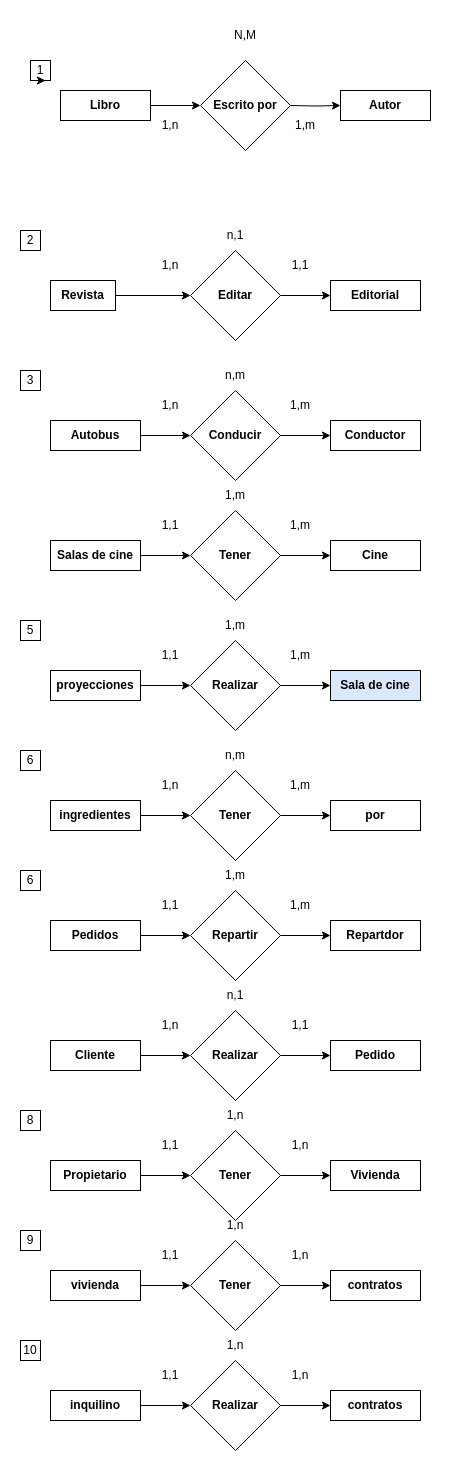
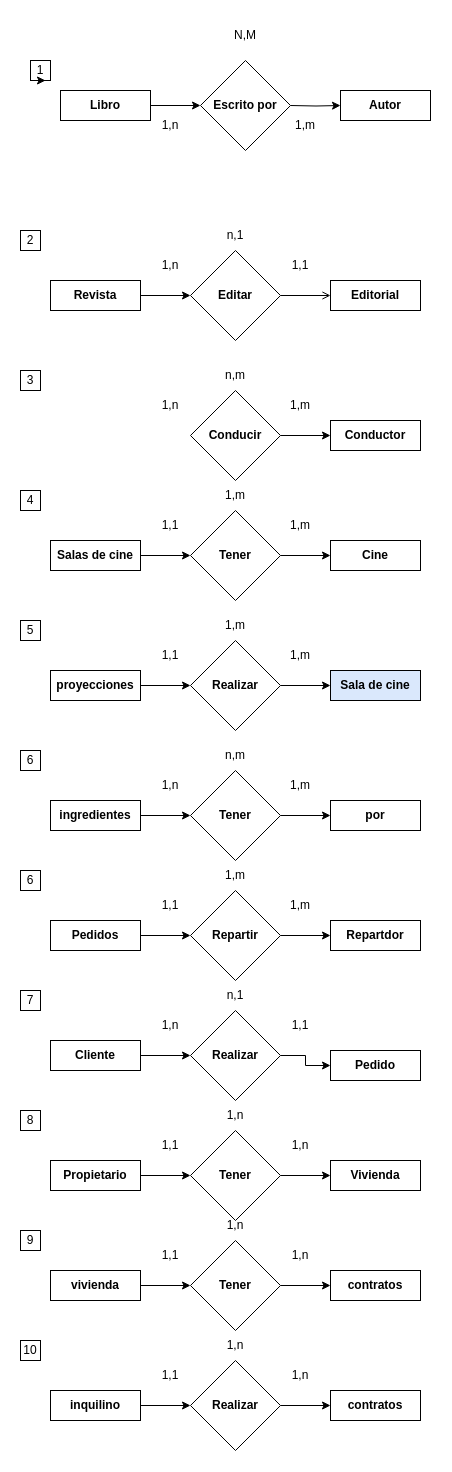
node "Revista": size 65x30 -> 90x30
edge "Editar" -> "Editorial": arrowhead classic -> open
node "Autobus": removed
edge "Autobus" -> "Conducir": removed
node "4": added
node "7": added
node "Pedido": moved (376, 1056) -> (376, 1066)
